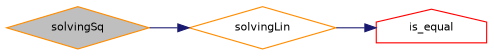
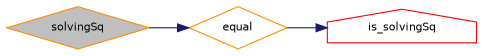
node "solvingLin": label "solvingLin" -> "equal"
node "is_equal": label "is_equal" -> "is_solvingSq"
